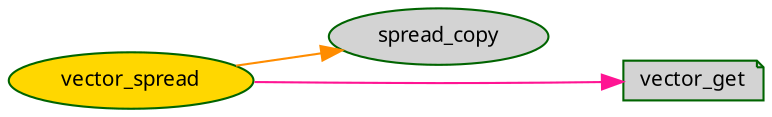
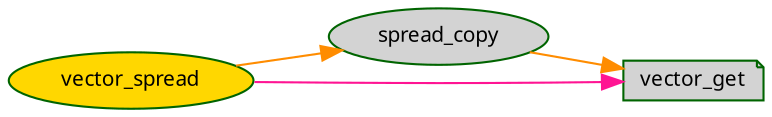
edge "spread_copy" -> "vector_get": added
